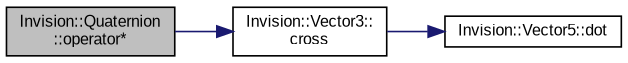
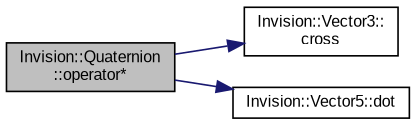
edge "Invision::Vector3:: cross" -> "Invision::Vector5::dot": now "Invision::Quaternion ::operator*" -> "Invision::Vector5::dot"
